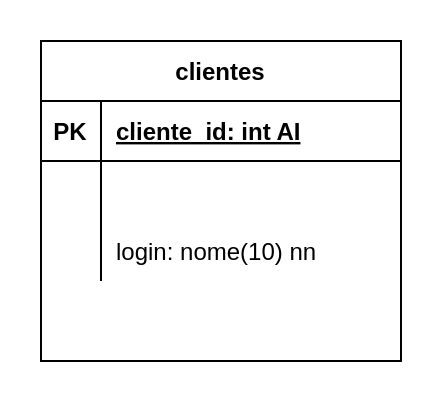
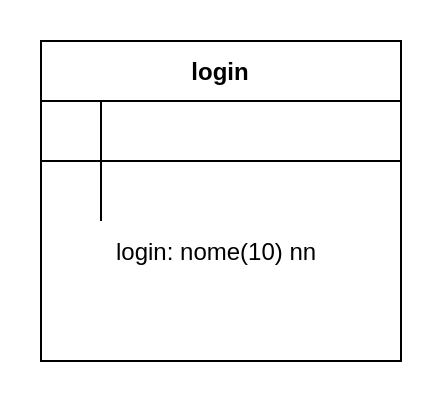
node "clientes": label "clientes" -> "login"
node "PK": removed
node "cliente_id: int AI": removed
